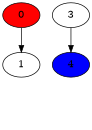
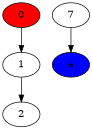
node "3": label "3" -> "7"
node "2": added
